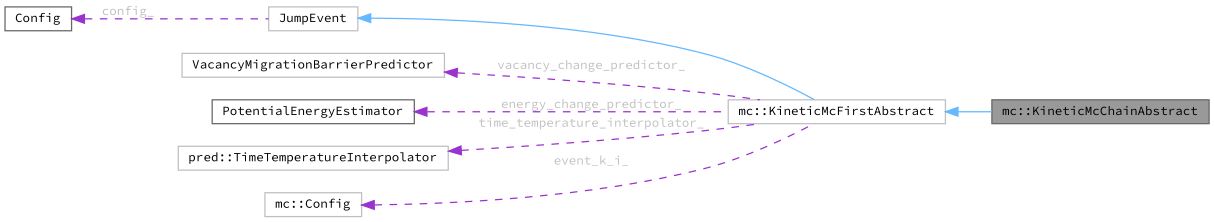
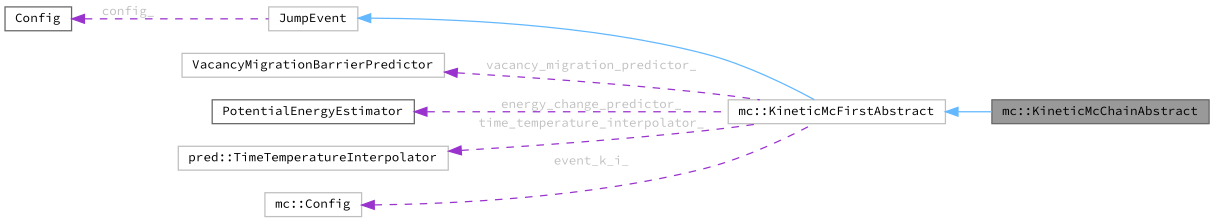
edge "mc::KineticMcFirstAbstract" -> "VacancyMigrationBarrierPredictor": label " vacancy_change_predictor_" -> " vacancy_migration_predictor_"
